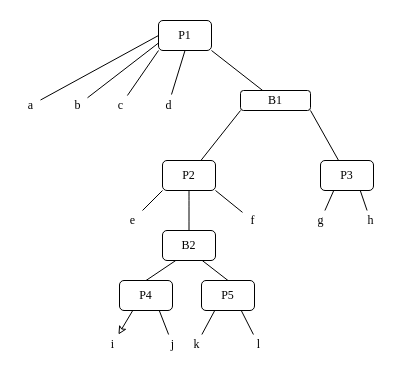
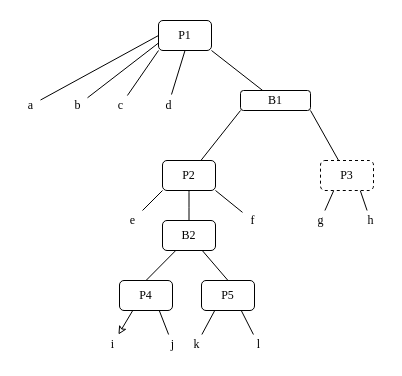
node "P3": style solid -> dashed
node "B2": moved (189, 246) -> (189, 236)
